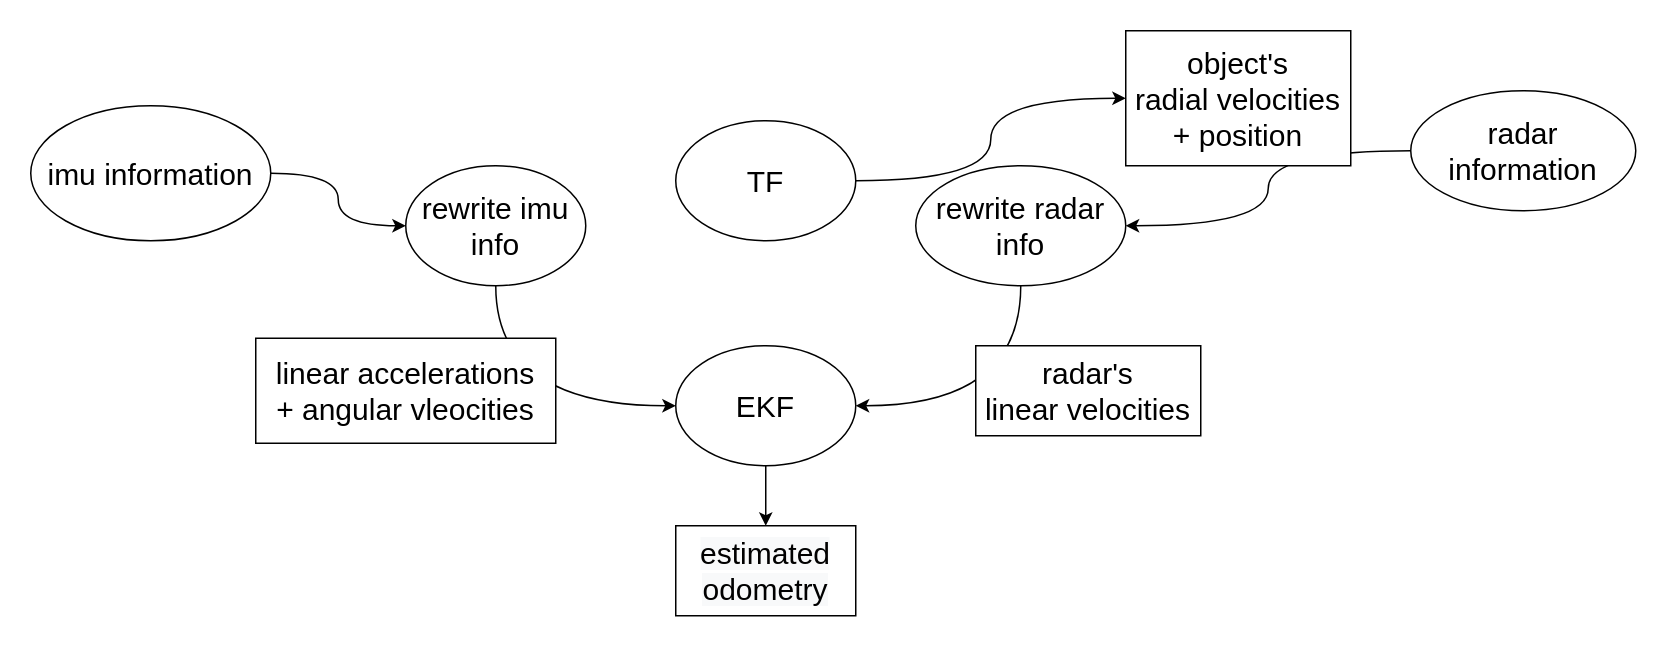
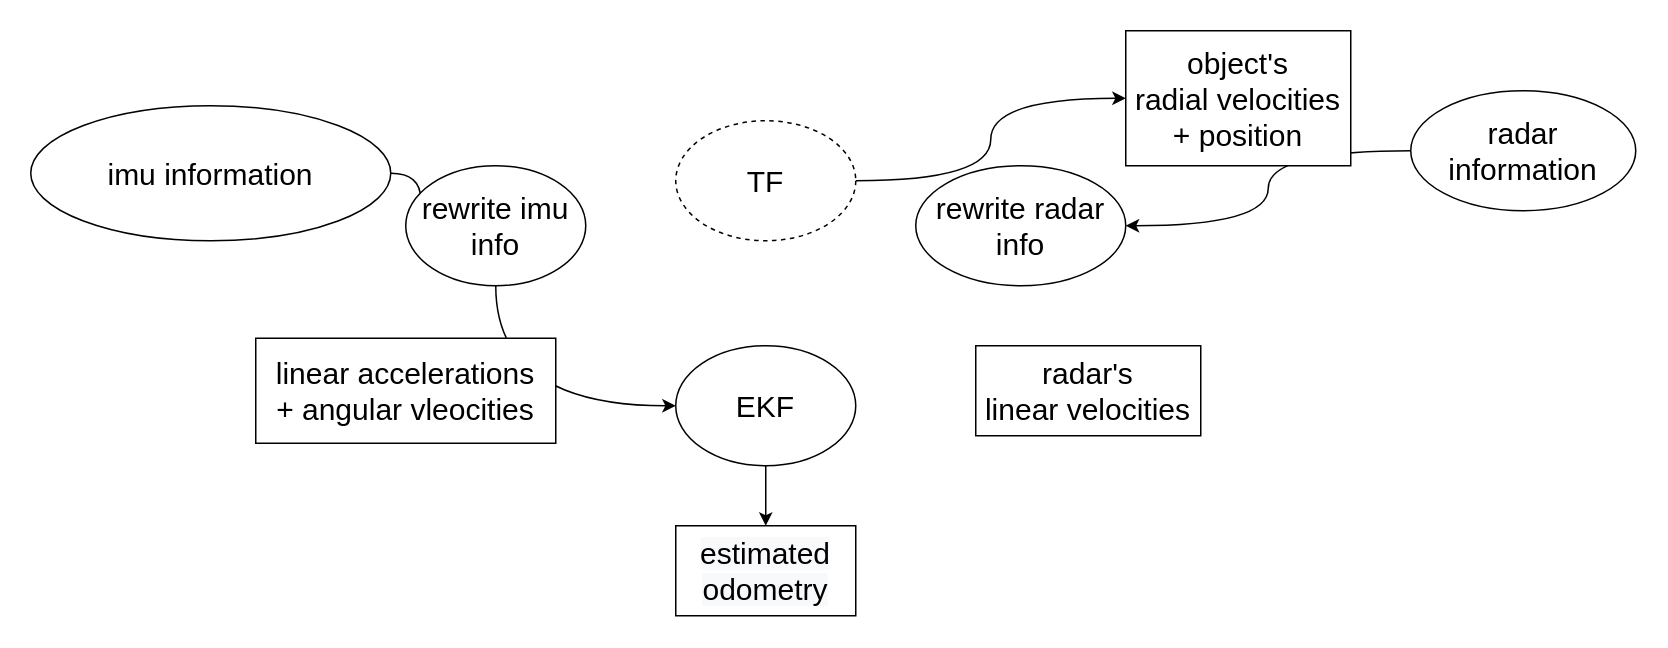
node "imu information": size 240x135 -> 360x135
node "TF": style solid -> dashed
edge "rewrite radar info" -> "EKF": removed
